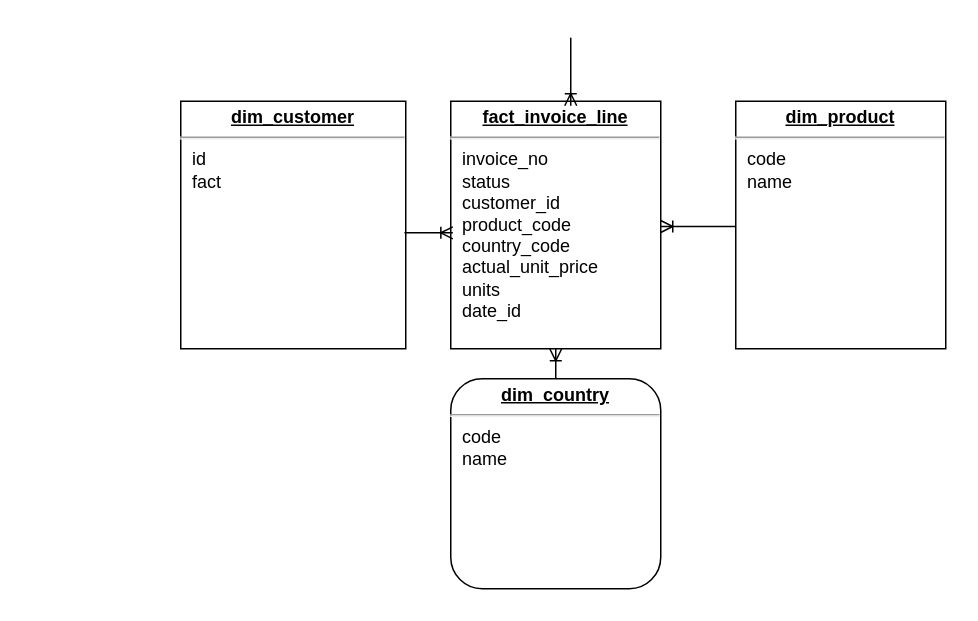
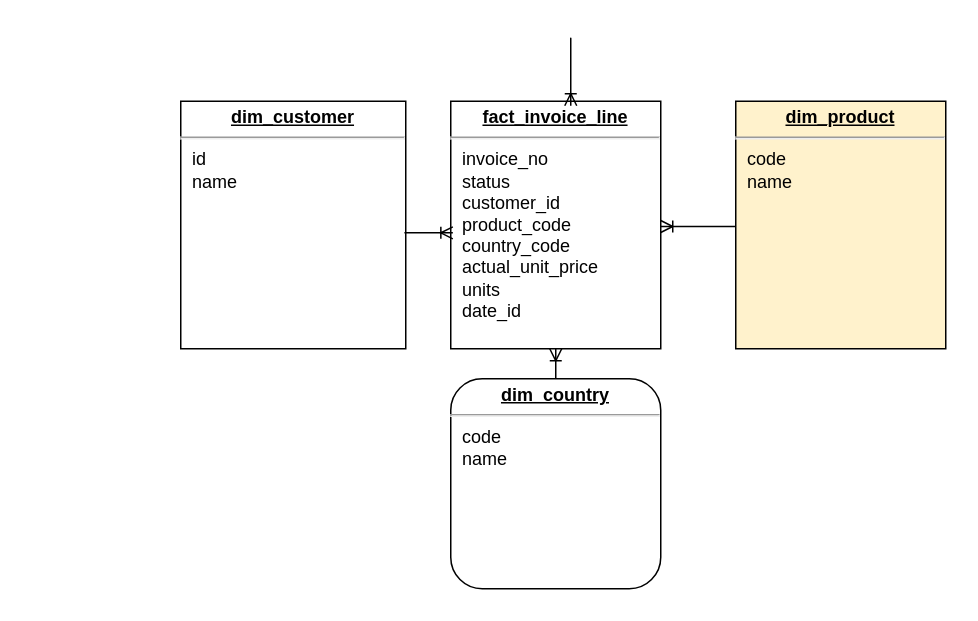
node "dim_customer id fact": label "dim_customer id fact" -> "dim_customer id name"
node "dim_product code name": fillcolor #ffffff -> #fff2cc
